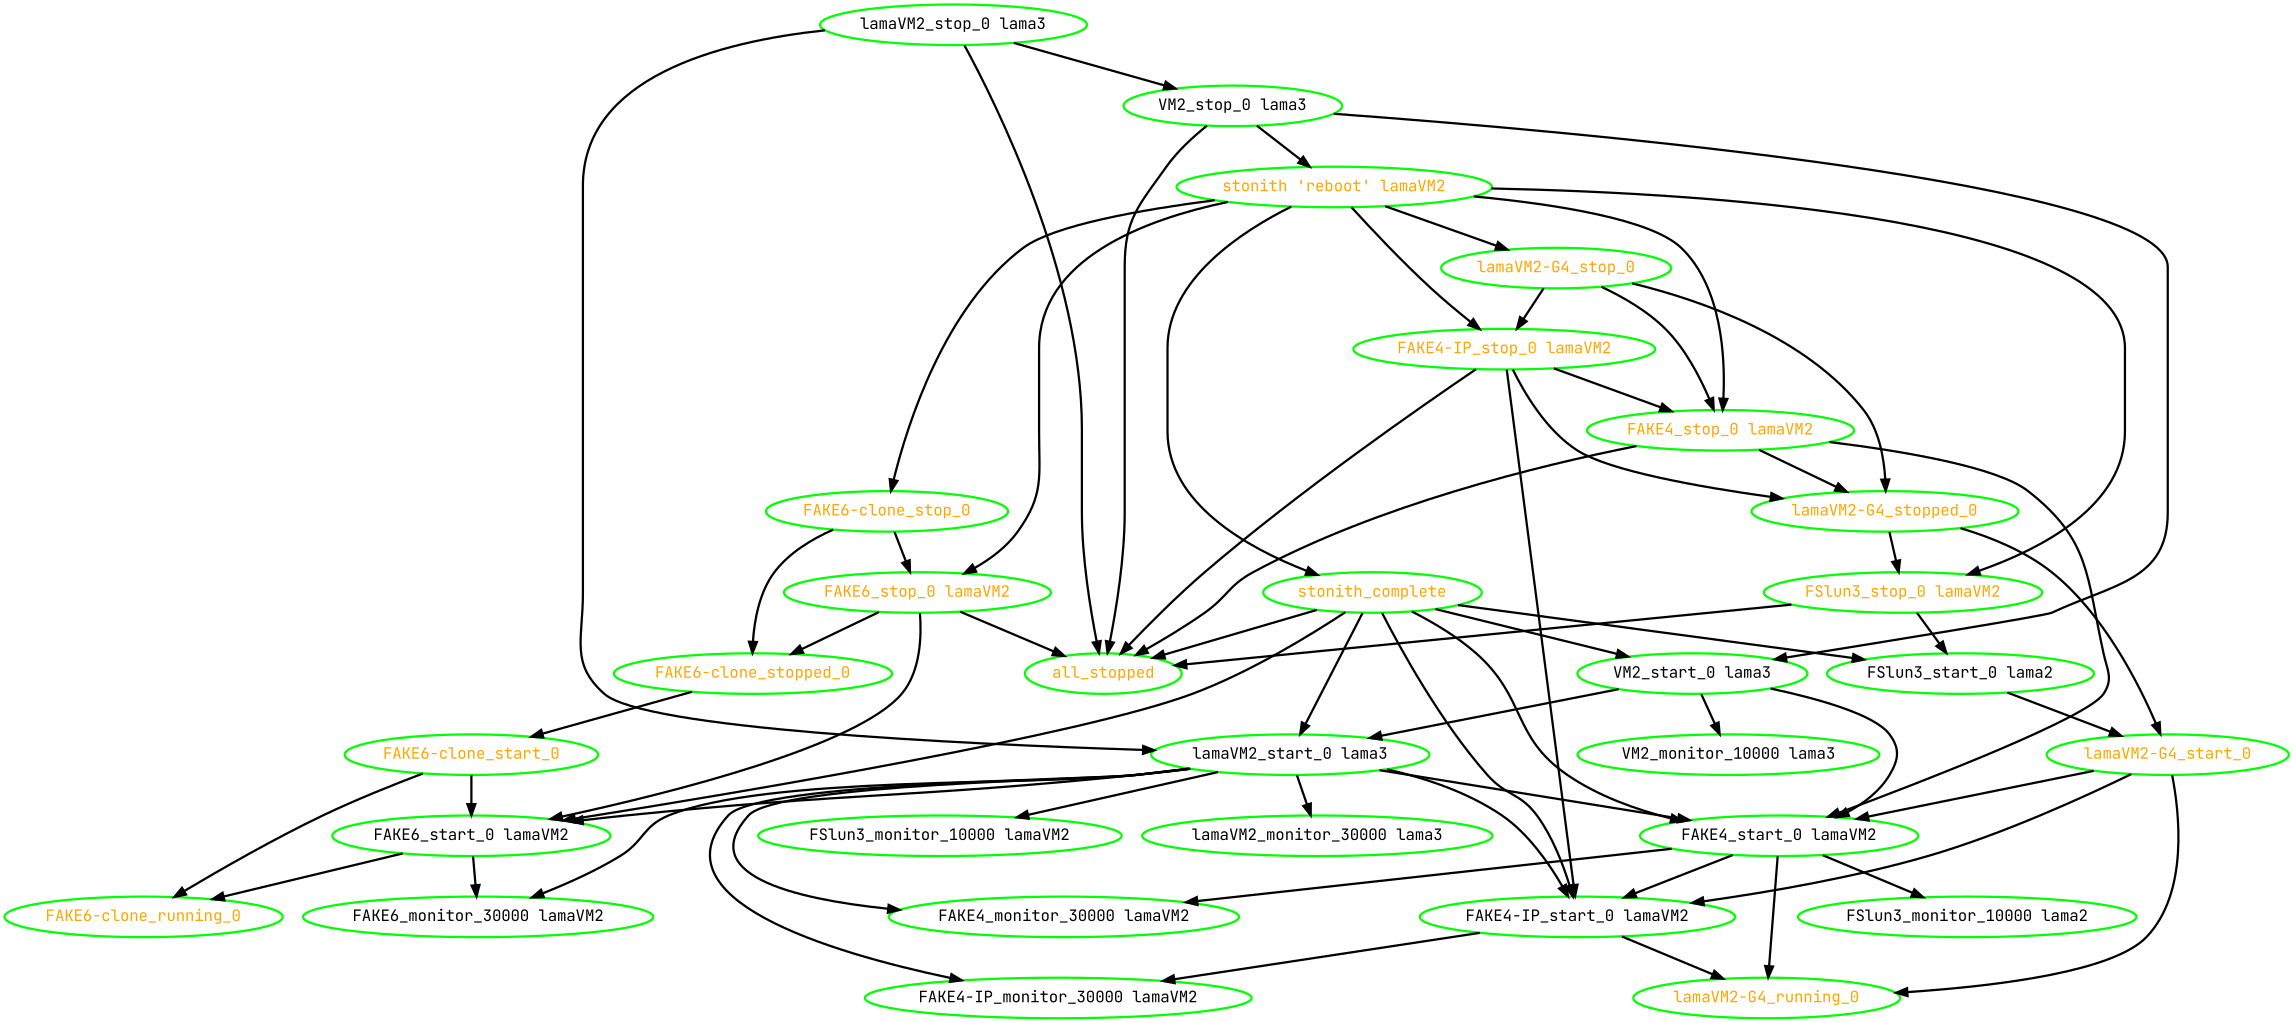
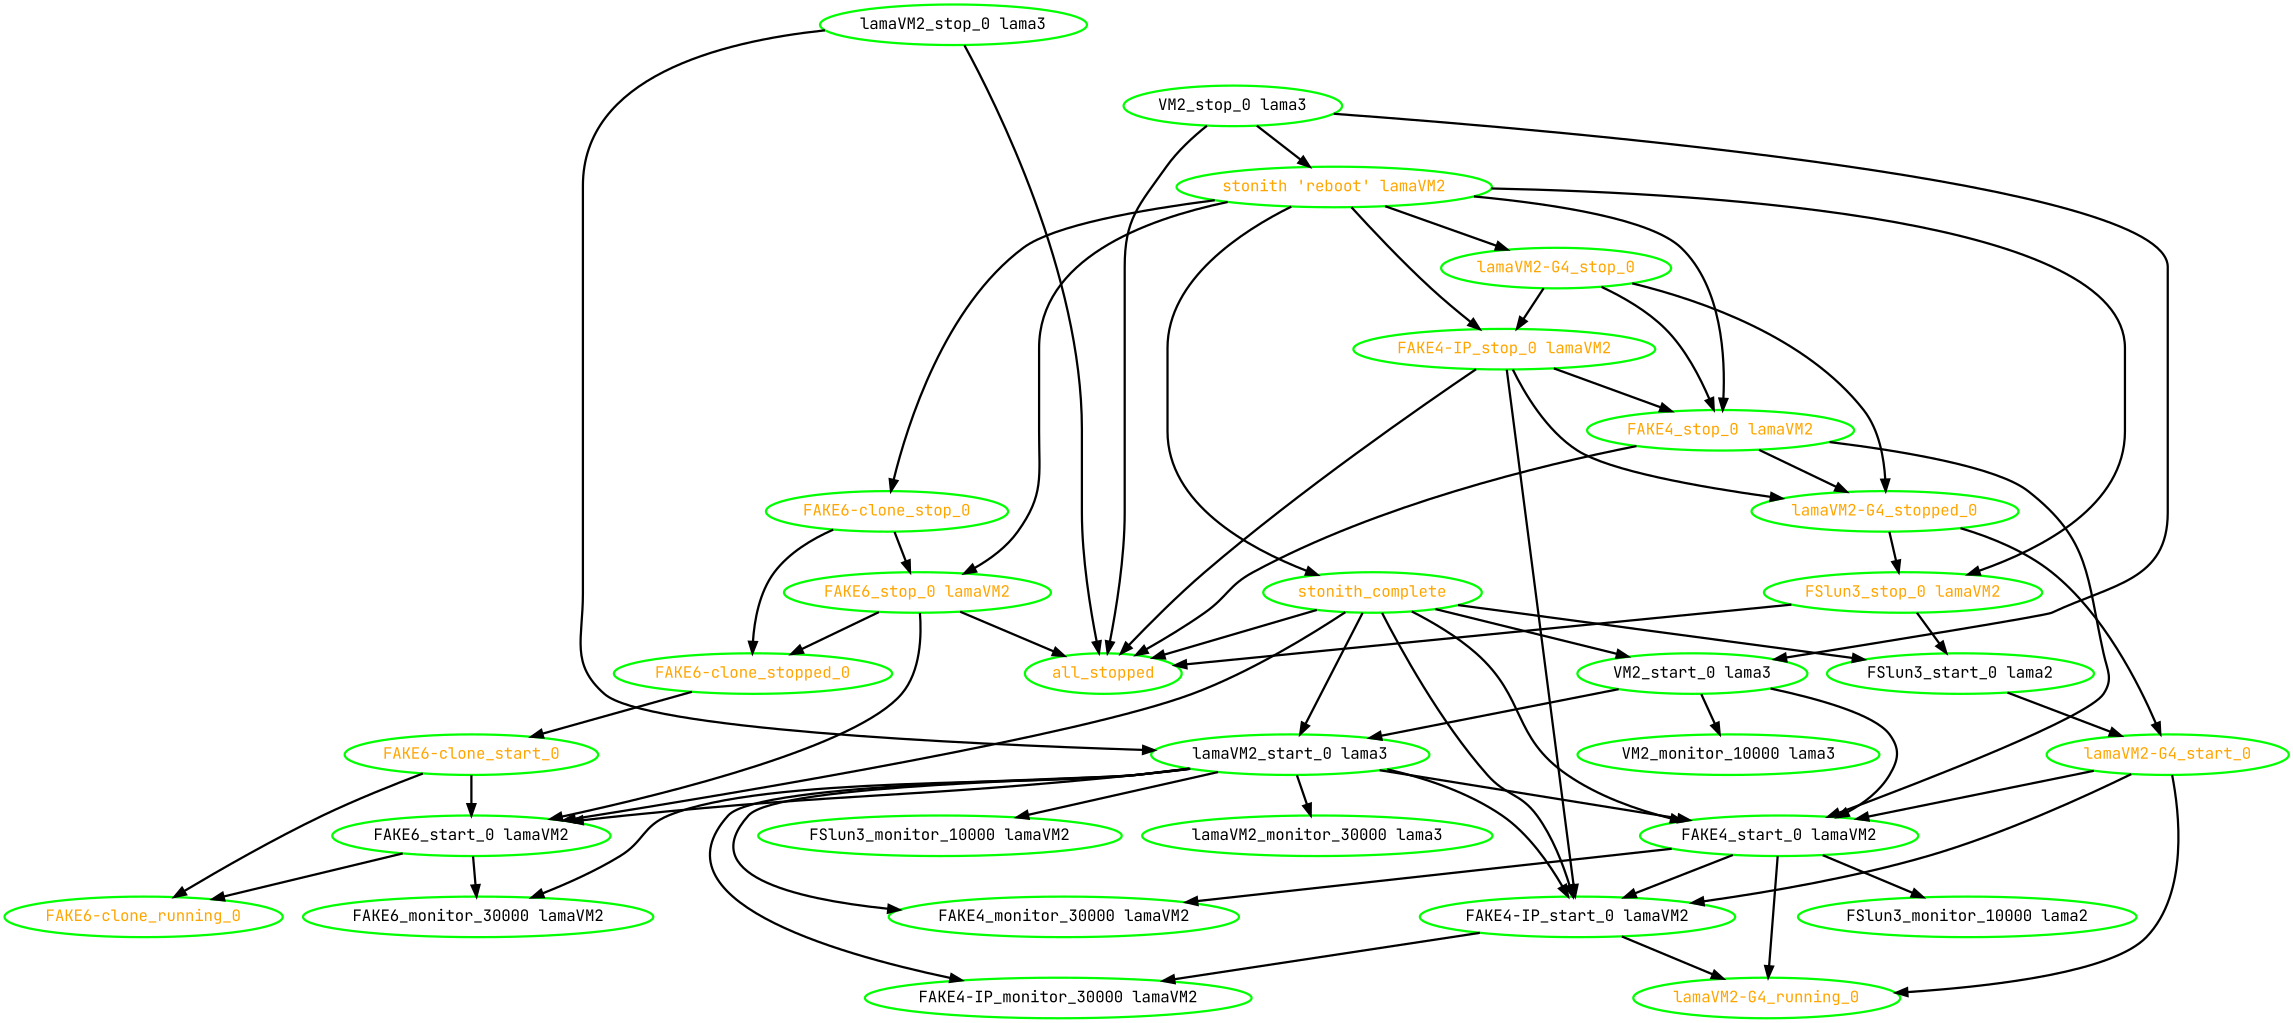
edge "lamaVM2_stop_0 lama3" -> "VM2_stop_0 lama3": removed
